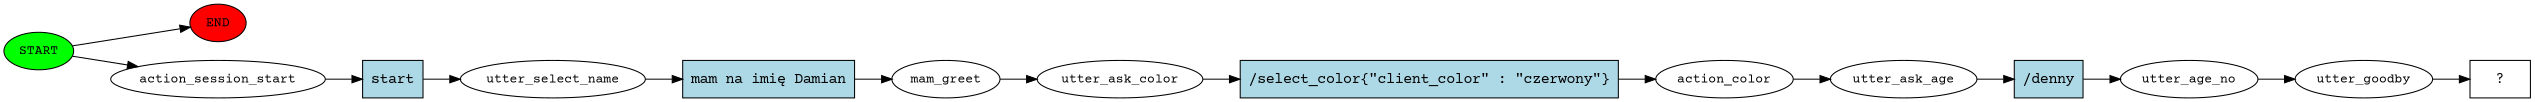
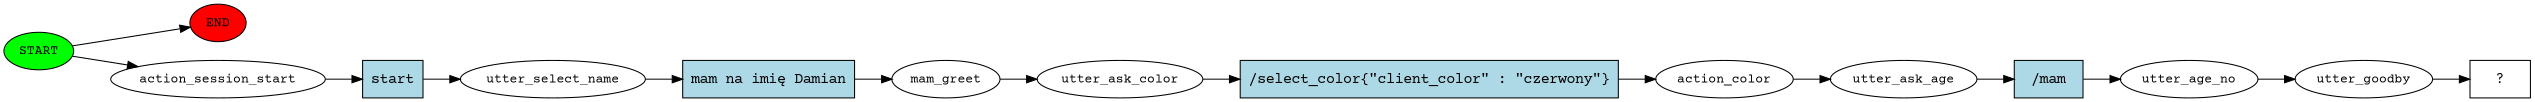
node "/denny": label "/denny" -> "/mam"
